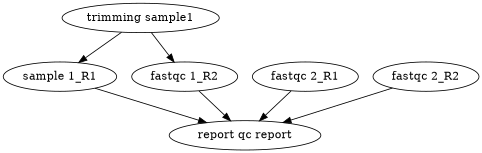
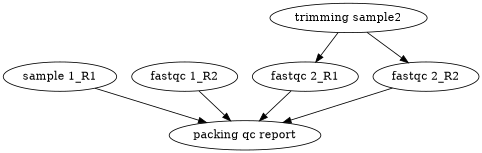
node "trimming sample1": removed
node "trimming sample2": added
node "report qc report": label "report qc report" -> "packing qc report"
